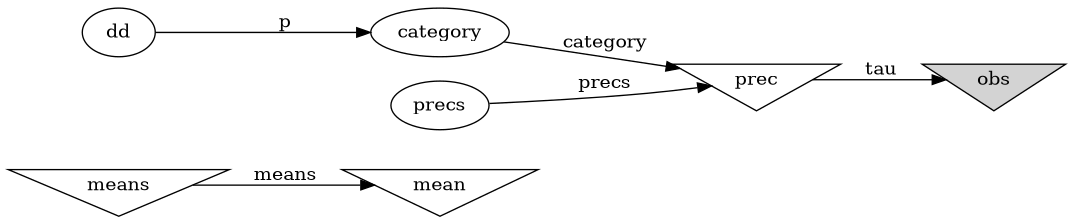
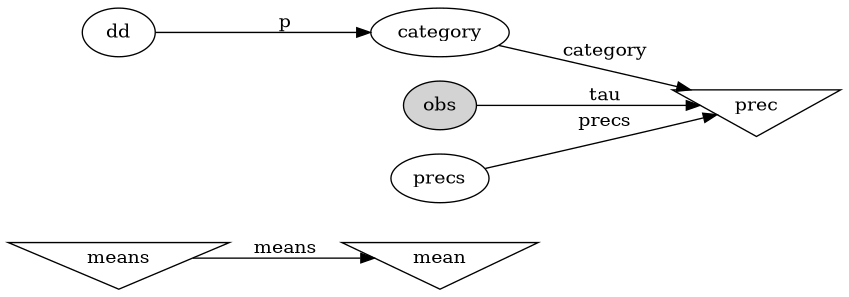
edge "prec" -> "obs": reversed
node "obs": shape invtriangle -> ellipse
